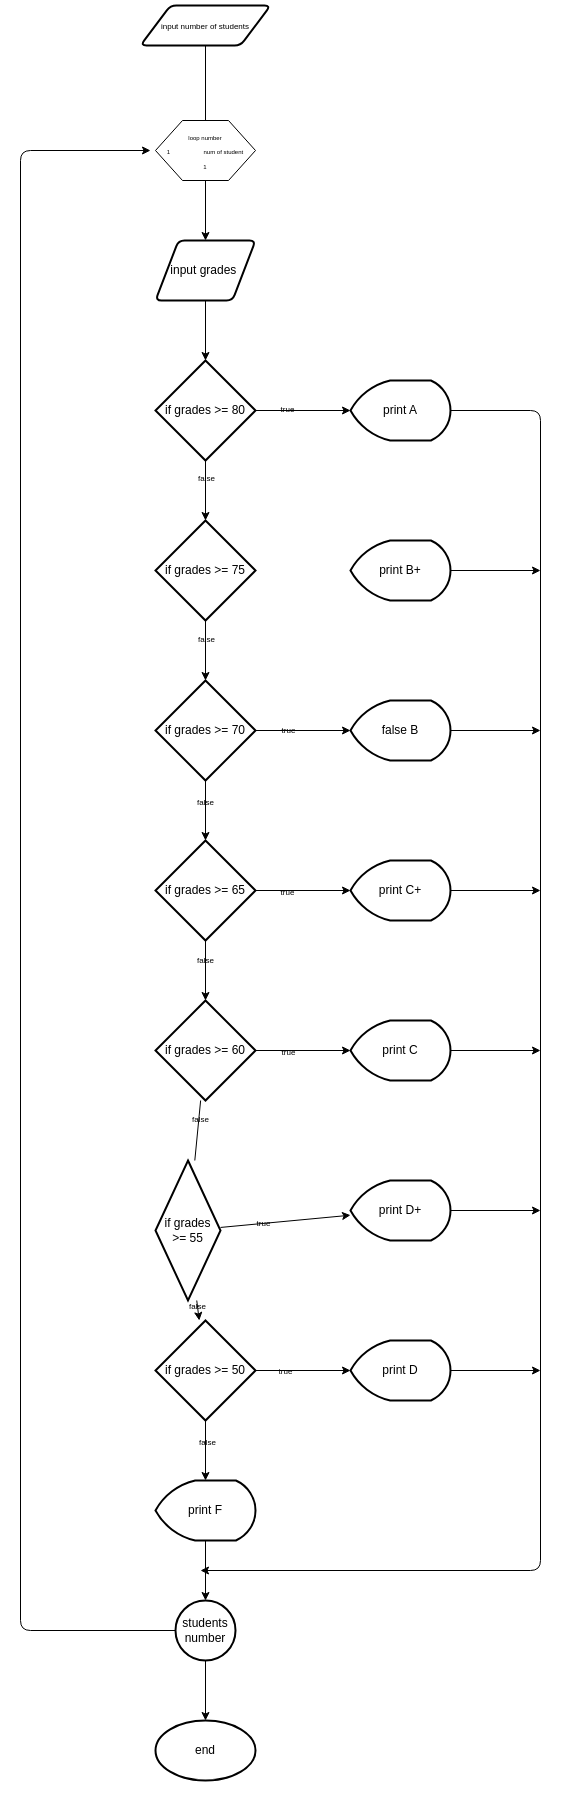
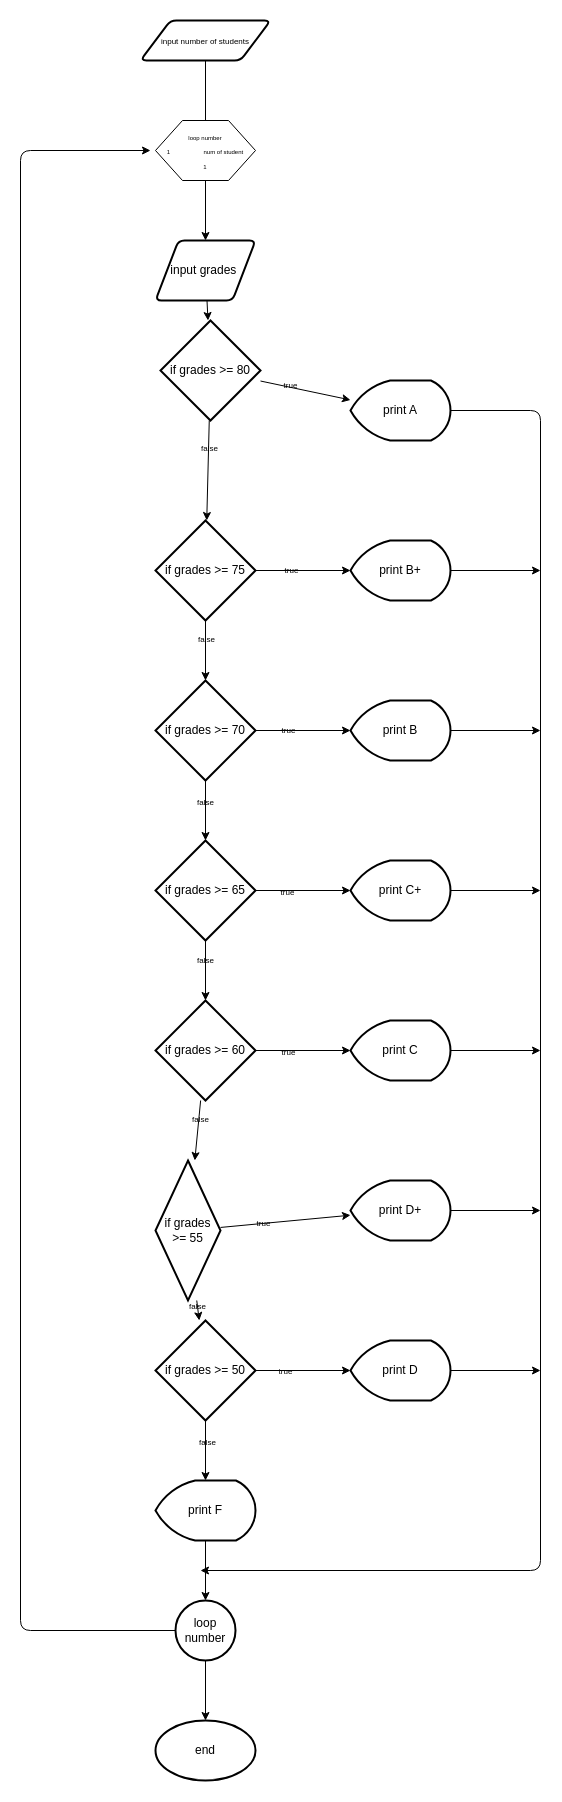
node "input number of students": moved (206, 26) -> (206, 41)
node "if grades >= 80": moved (206, 411) -> (211, 371)
edge "if grades >= 75" -> "print B+": added, label "true"
node "false B": label "false B" -> "print B"
edge "if grades >= 60" -- "if grades >= 55": arrowhead none -> classic
node "students number": label "students number" -> "loop number"
